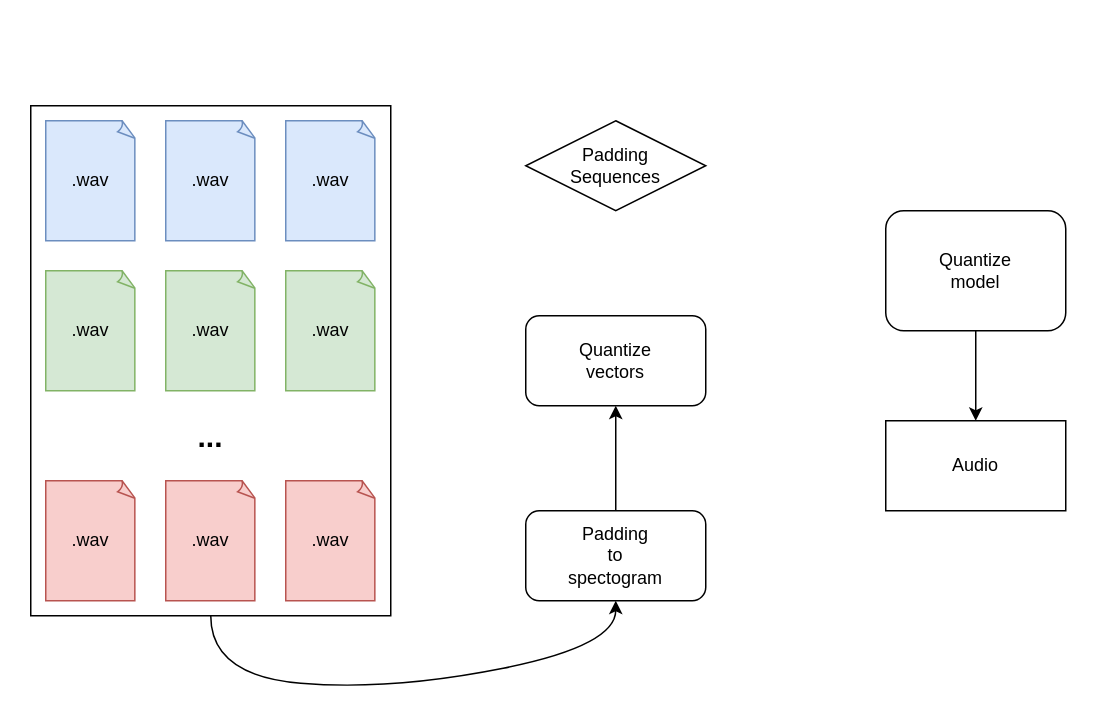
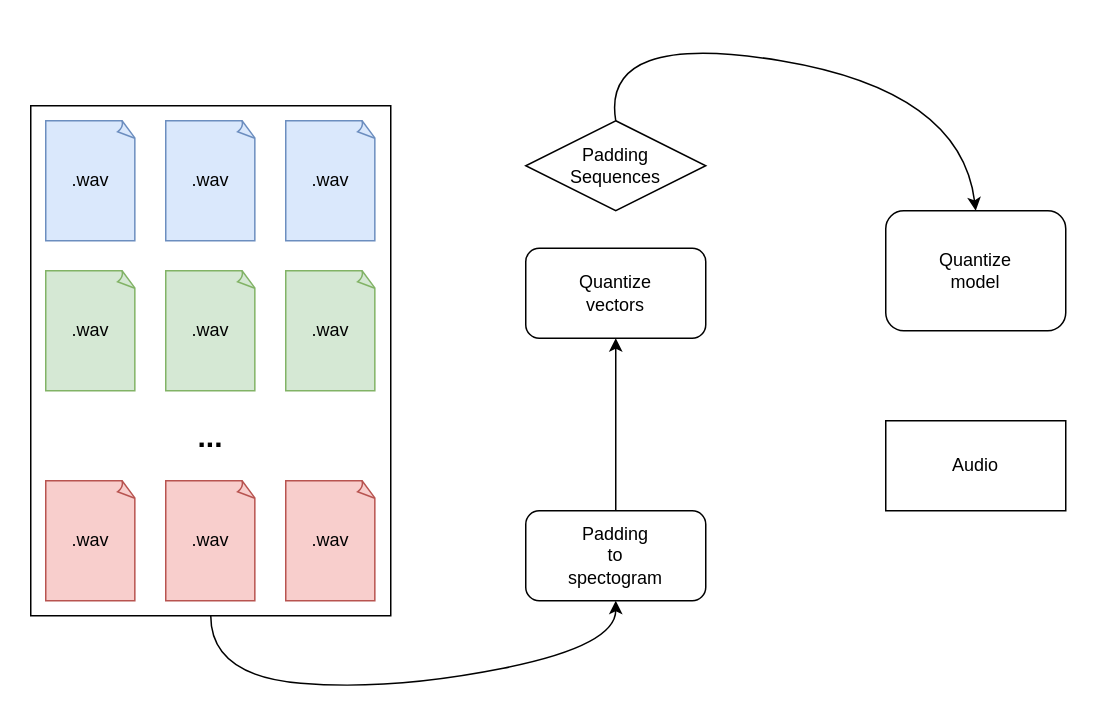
edge "Padding Sequences" -> "Quantize model": added
node "Quantize vectors": moved (616, 361) -> (616, 293)
edge "Quantize model" -> "Audio": removed
